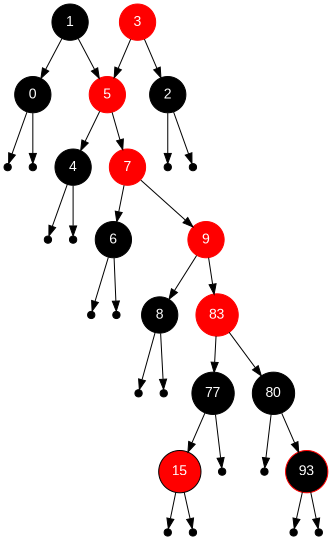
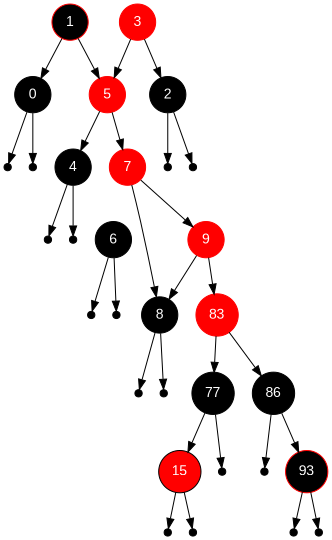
node "1": color black -> red
edge "7" -> "6": now "7" -> "8"
node "80": label "80" -> "86"
